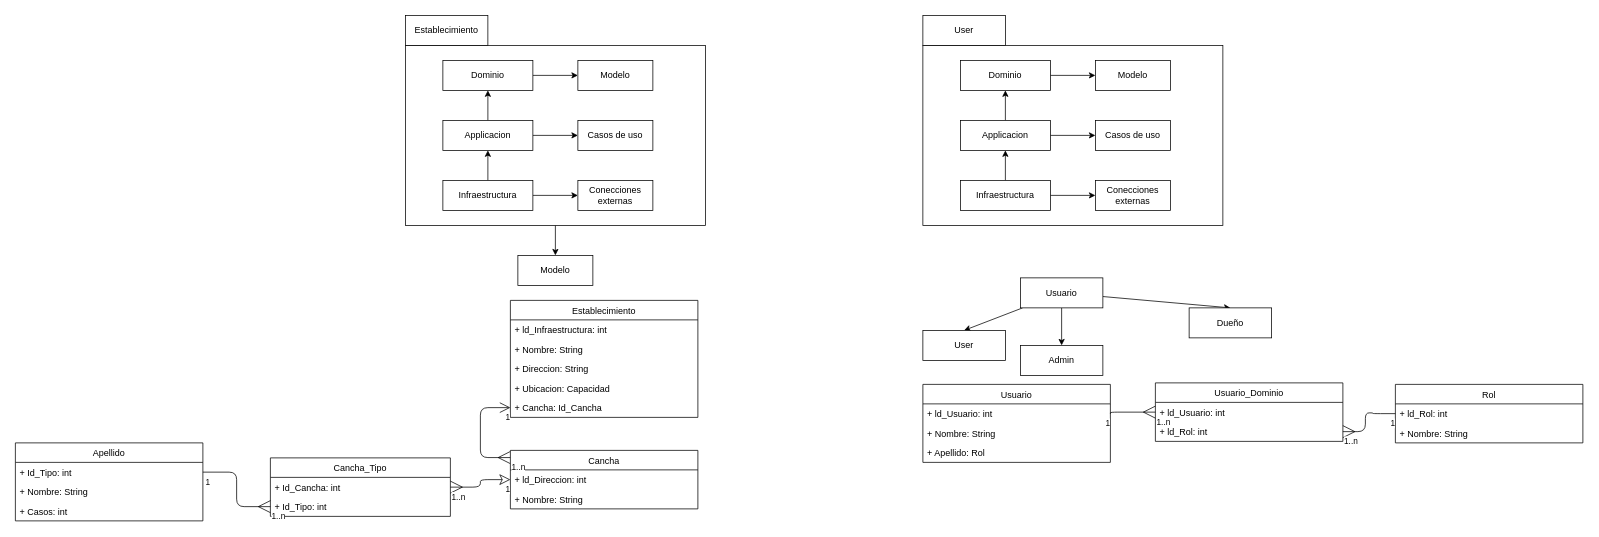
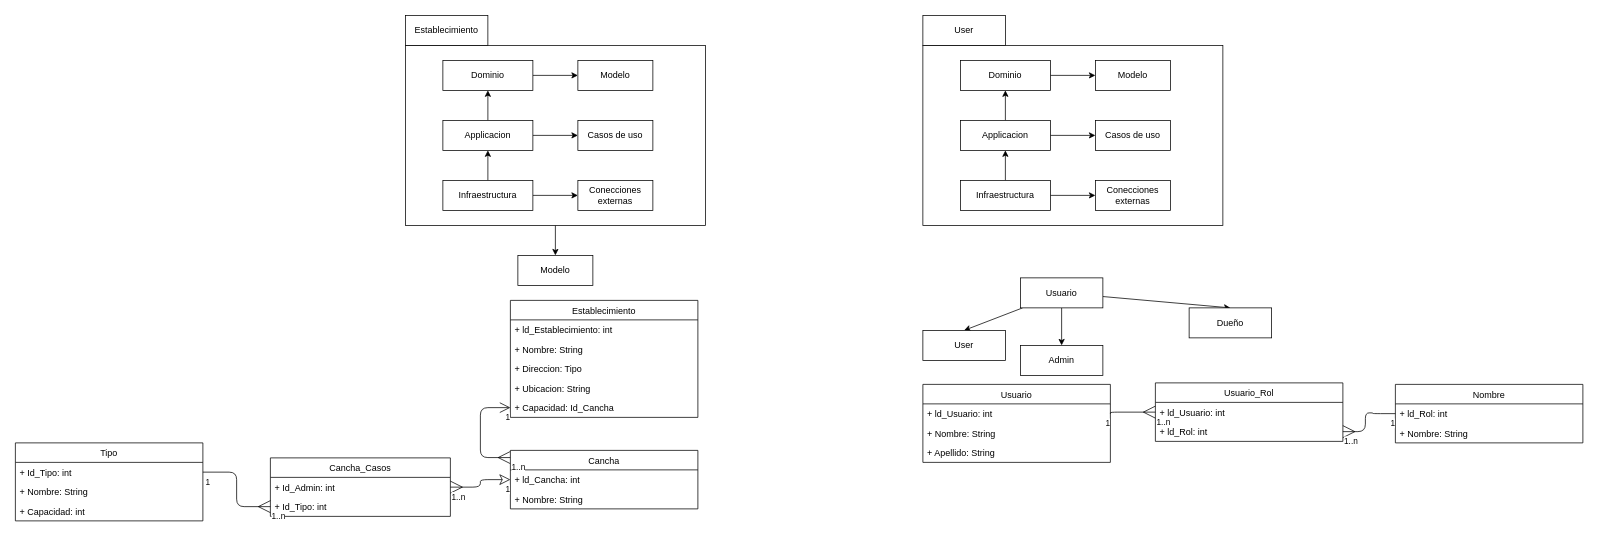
node "+ ld_Infraestructura: int": label "+ ld_Infraestructura: int" -> "+ ld_Establecimiento: int"
node "+ Direccion: String": label "+ Direccion: String" -> "+ Direccion: Tipo"
node "+ Ubicacion: Capacidad": label "+ Ubicacion: Capacidad" -> "+ Ubicacion: String"
node "Usuario_Dominio": label "Usuario_Dominio" -> "Usuario_Rol"
node "Rol": label "Rol" -> "Nombre"
node "+ Cancha: Id_Cancha": label "+ Cancha: Id_Cancha" -> "+ Capacidad: Id_Cancha"
node "Apellido": label "Apellido" -> "Tipo"
node "+ Apellido: Rol": label "+ Apellido: Rol" -> "+ Apellido: String"
node "Cancha_Tipo": label "Cancha_Tipo" -> "Cancha_Casos"
node "+ ld_Direccion: int": label "+ ld_Direccion: int" -> "+ ld_Cancha: int"
node "+ Id_Cancha: int": label "+ Id_Cancha: int" -> "+ Id_Admin: int"
node "+ Casos: int": label "+ Casos: int" -> "+ Capacidad: int"
